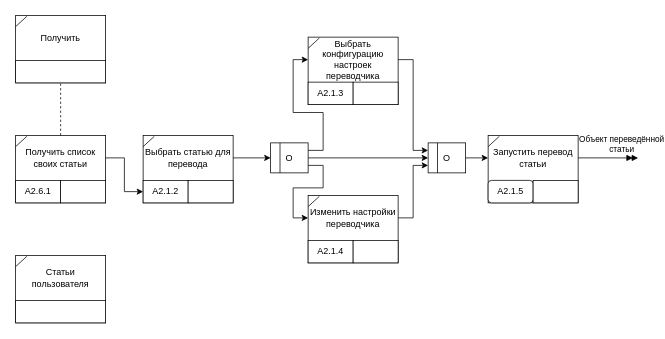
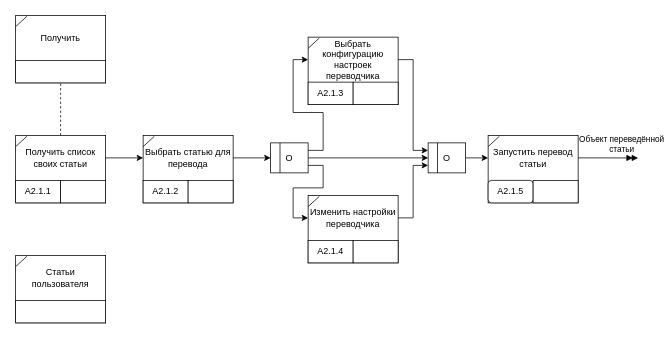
edge "Получить список своих статьи" -> "А2.1.2": now "Получить список своих статьи" -> "Выбрать статью для перевода"
node "А2.6.1": label "А2.6.1" -> "А2.1.1"
